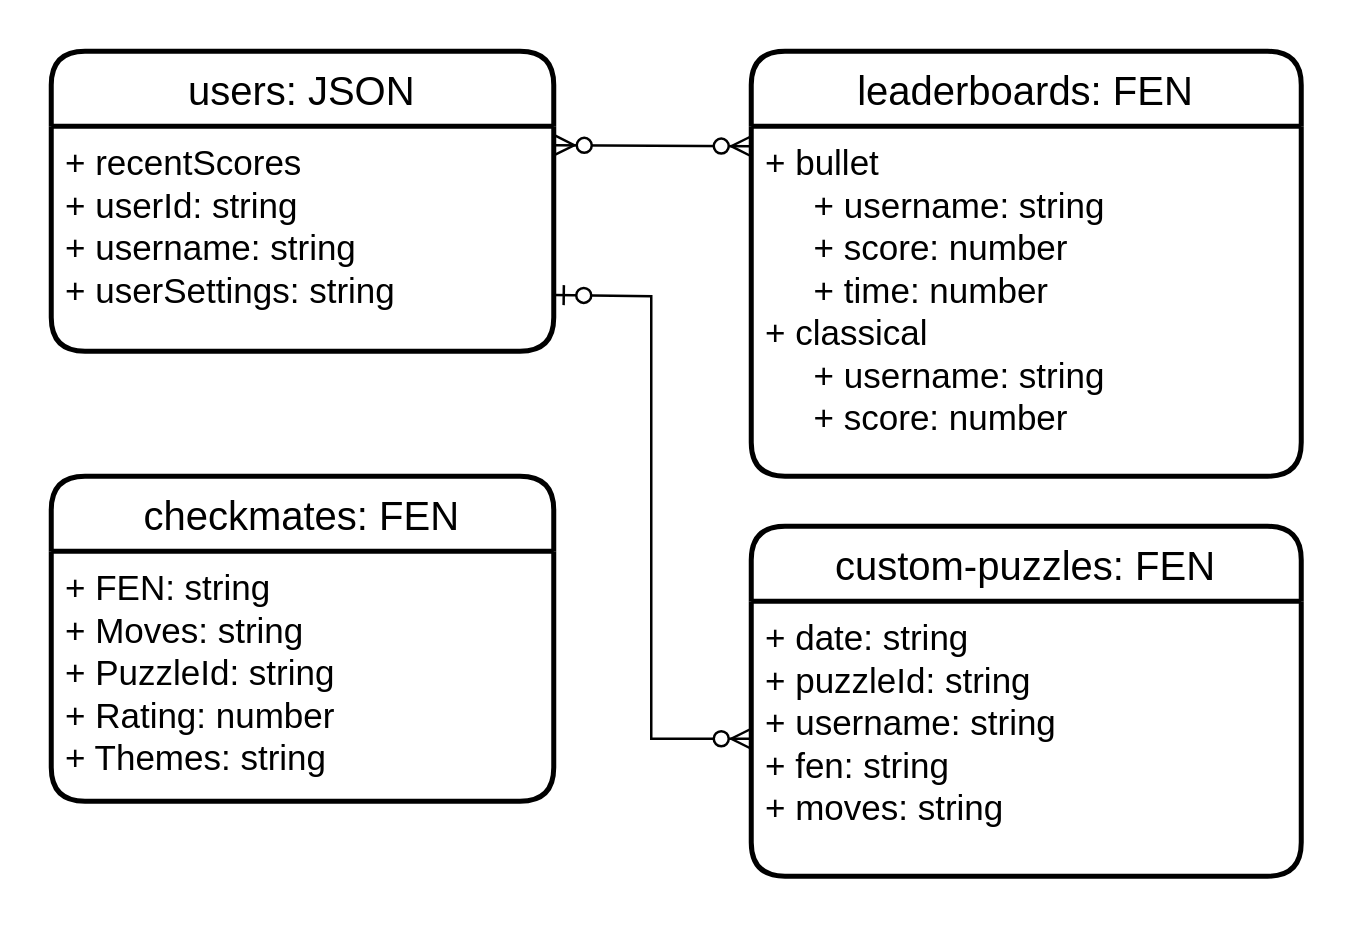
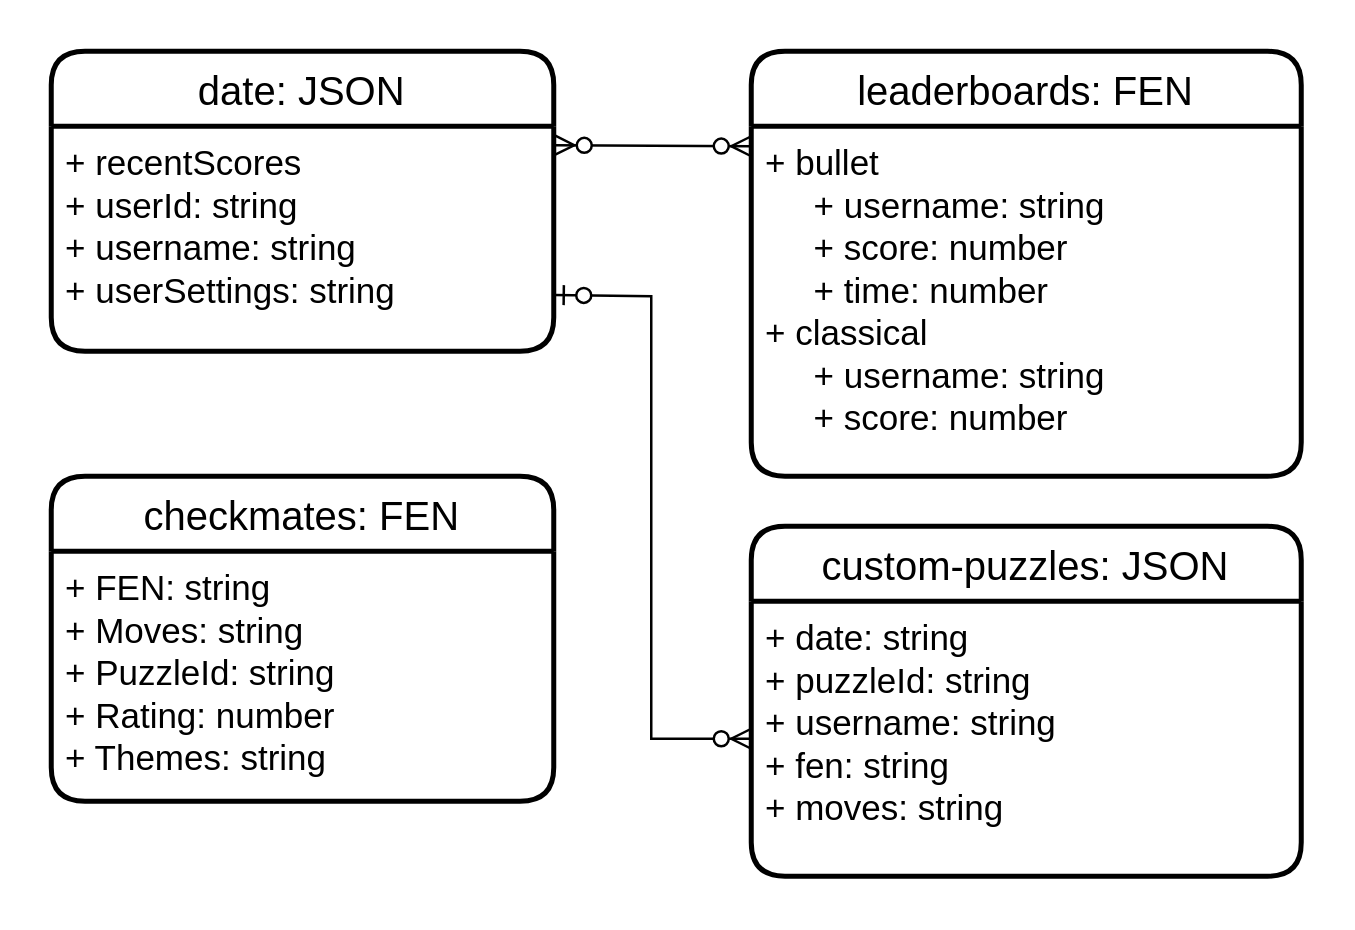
node "users: JSON": label "users: JSON" -> "date: JSON"
node "custom-puzzles: FEN": label "custom-puzzles: FEN" -> "custom-puzzles: JSON"
